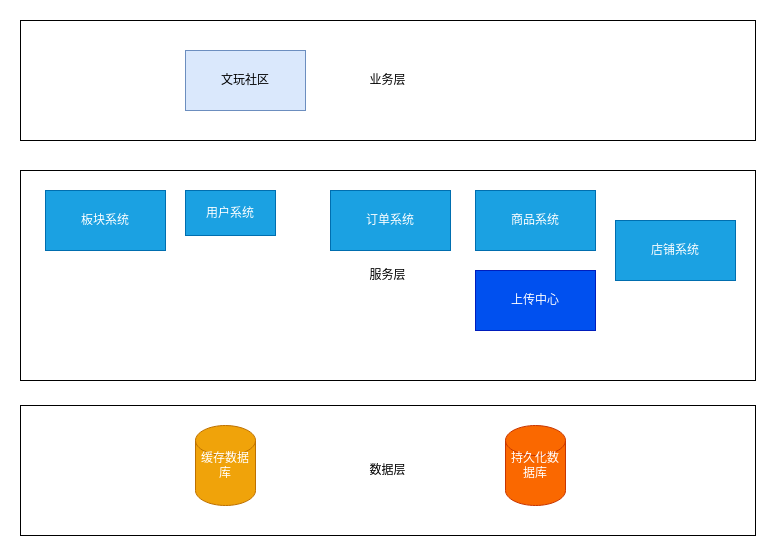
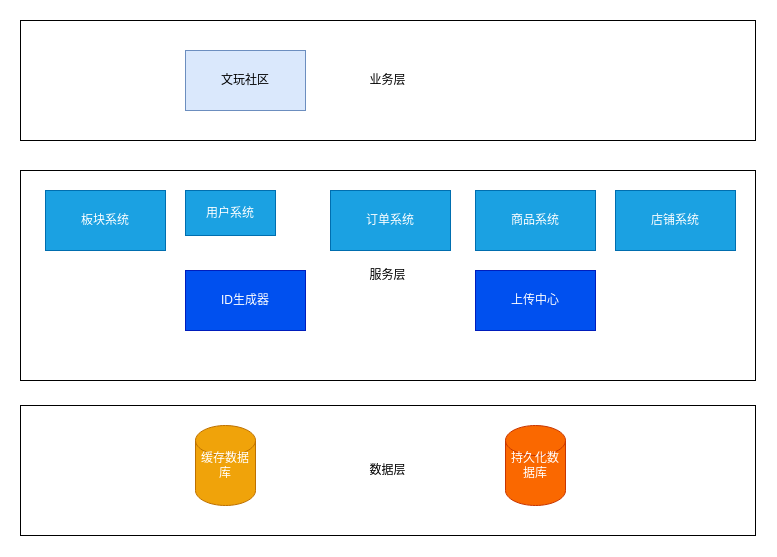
node "店铺系统": moved (676, 251) -> (676, 221)
node "ID生成器": added
